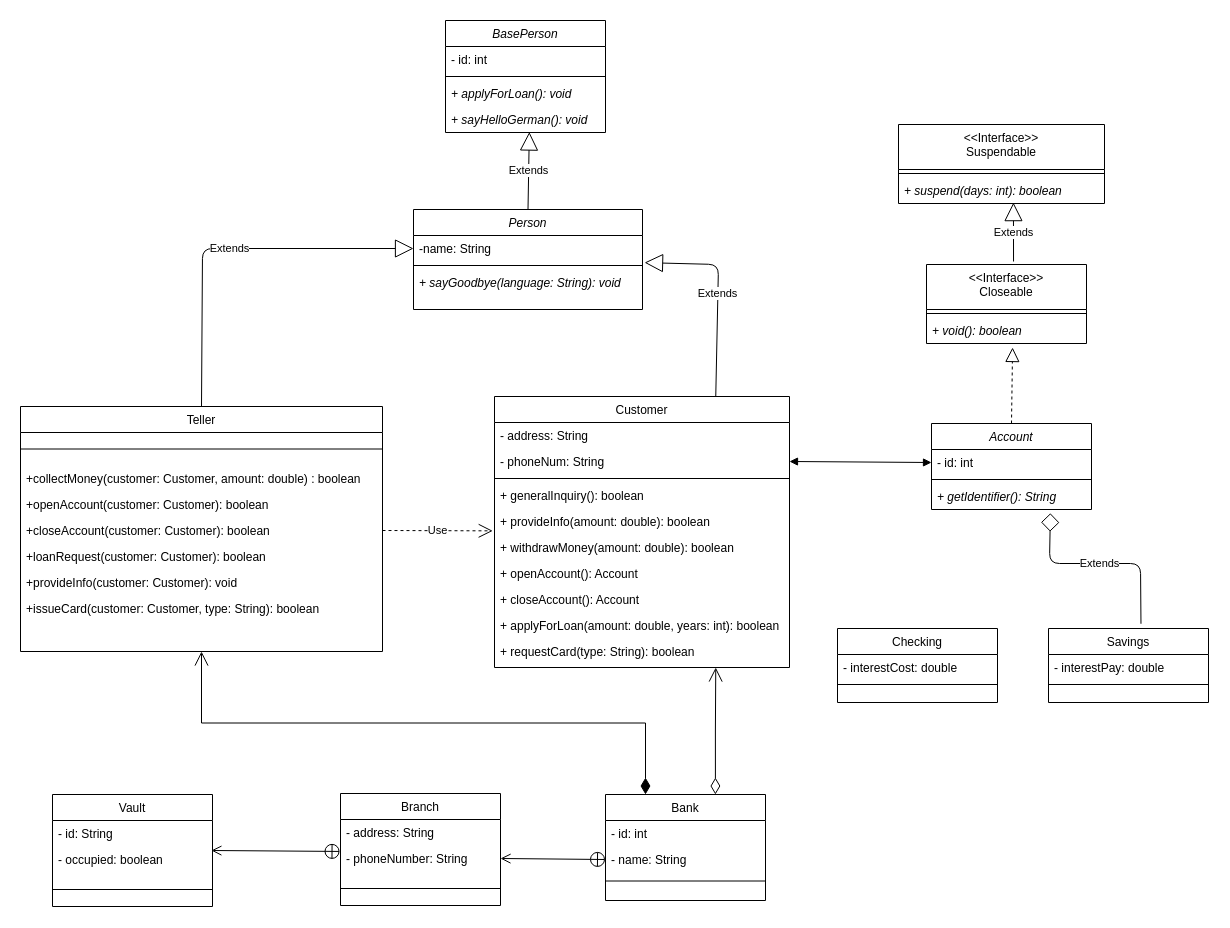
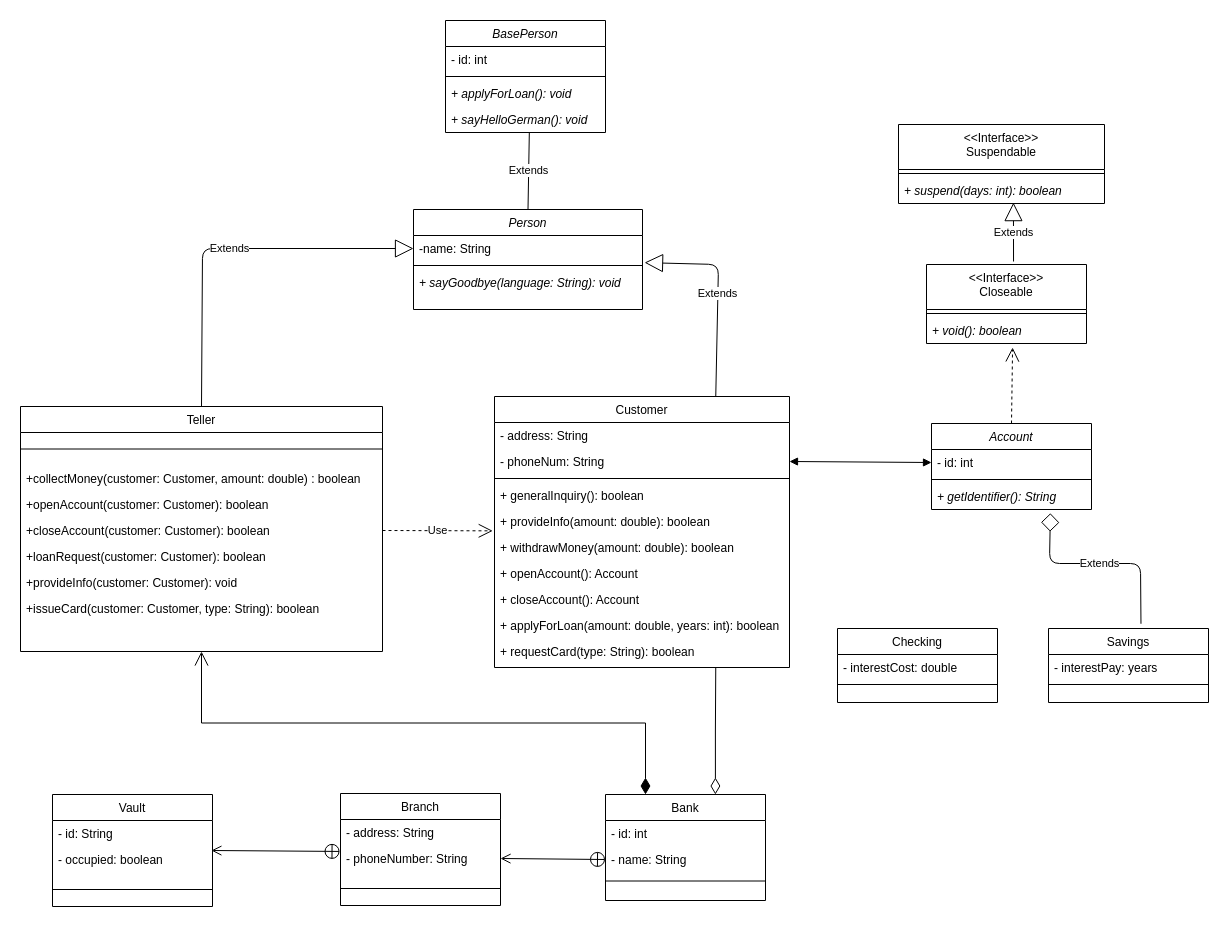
edge "Person" -> "+ sayHelloGerman(): void": arrowhead block -> none
edge "Account" -> "+ void(): boolean": arrowhead block -> open
node "- interestPay: double": label "- interestPay: double" -> "- interestPay: years"
edge "Customer" -- "Bank": arrowhead open -> none
